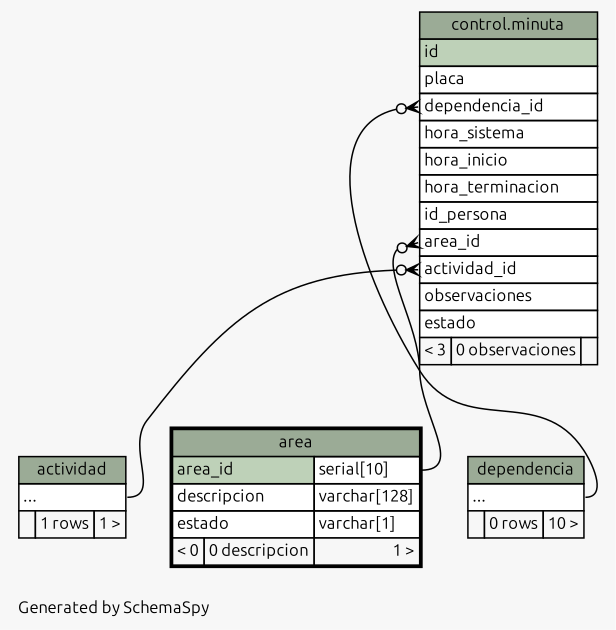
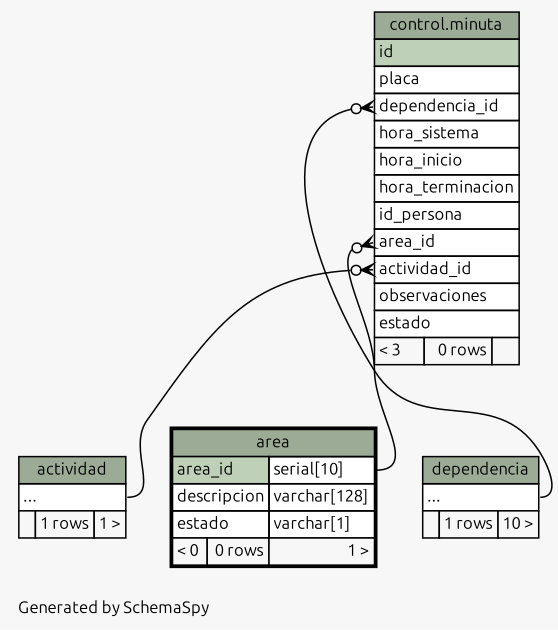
node "control.minuta": text "0 observaciones" -> "0 rows"
node "dependencia": text "0 rows" -> "1 rows"
node "area": text "0 descripcion" -> "0 rows"
